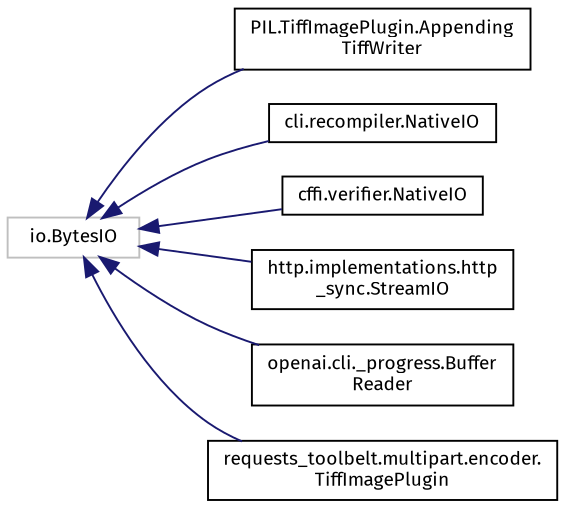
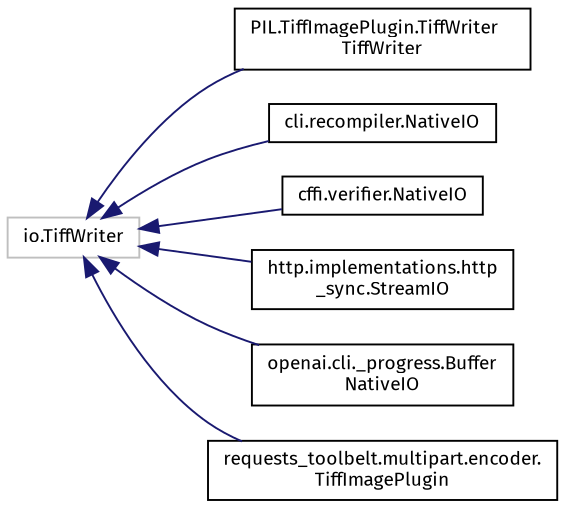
node "PIL.TiffImagePlugin.Appending TiffWriter": label "PIL.TiffImagePlugin.Appending TiffWriter" -> "PIL.TiffImagePlugin.TiffWriter TiffWriter"
node "io.BytesIO": label "io.BytesIO" -> "io.TiffWriter"
node "openai.cli._progress.Buffer Reader": label "openai.cli._progress.Buffer Reader" -> "openai.cli._progress.Buffer NativeIO"
